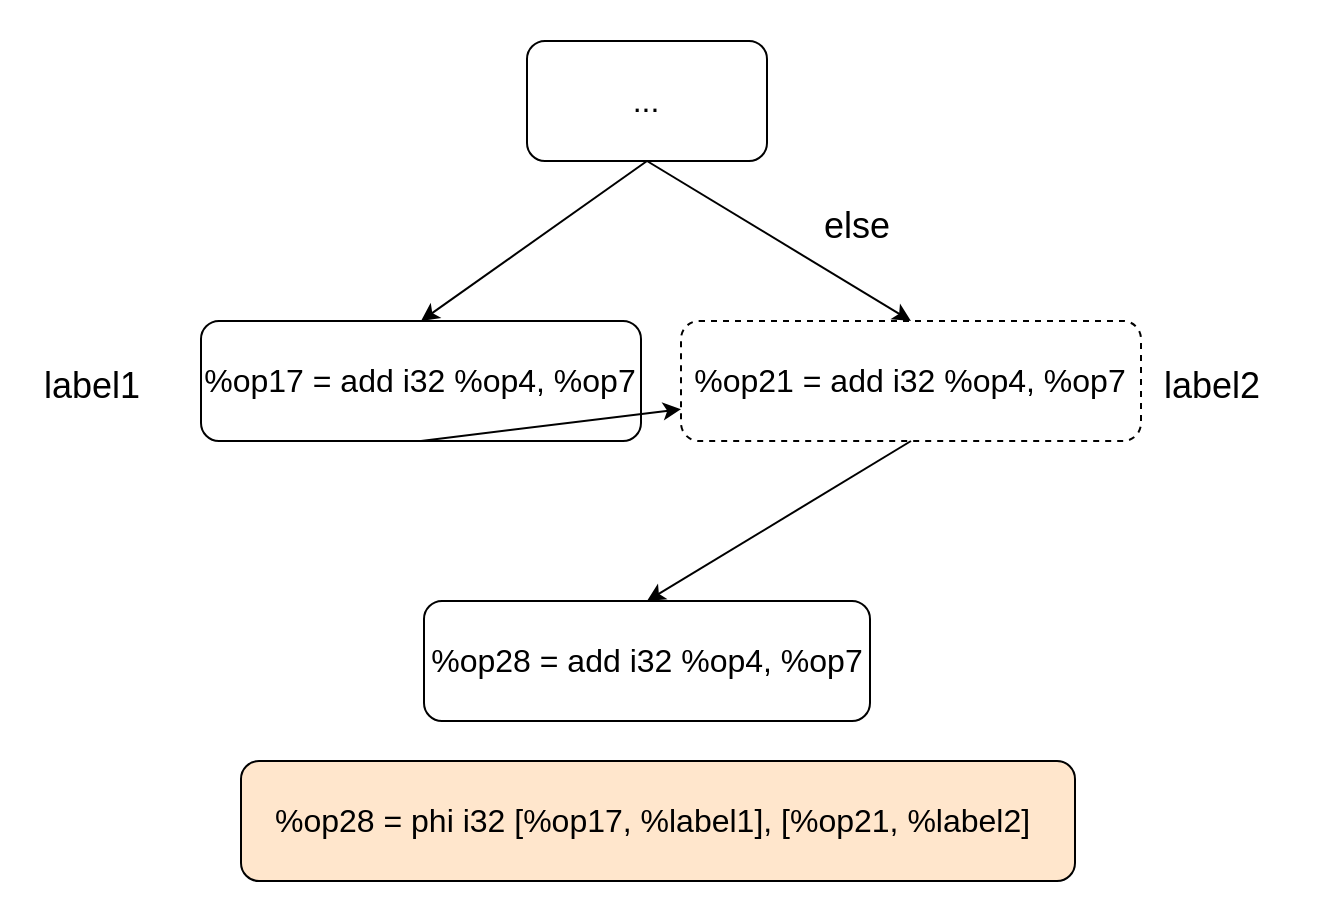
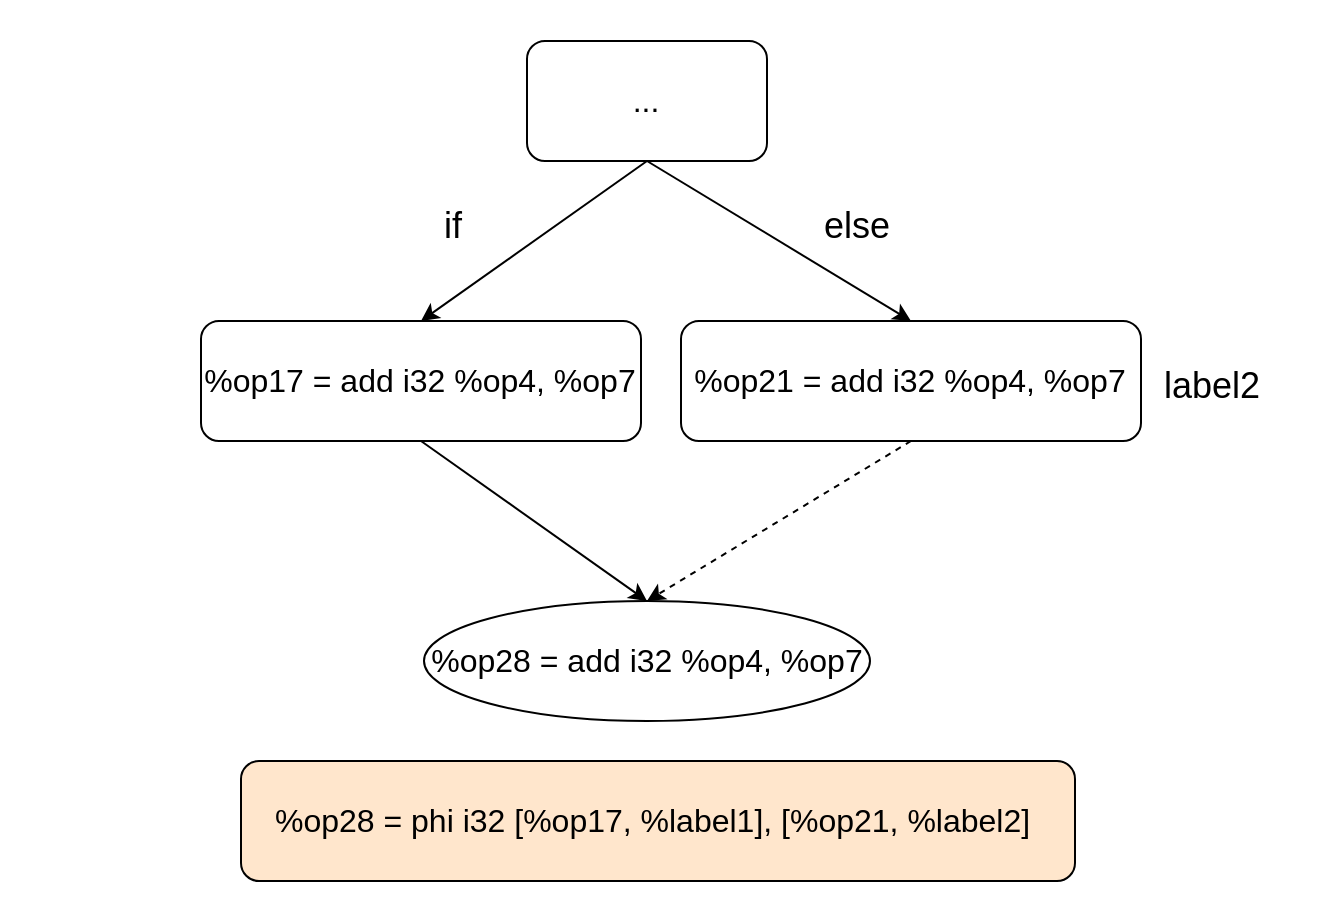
node "if": added
node "label1": removed
node "%op21 = add i32 %op4, %op7": style dashed -> solid
edge "%op17 = add i32 %op4, %op7" -> "%op21 = add i32 %op4, %op7": now "%op17 = add i32 %op4, %op7" -> "%op28 = add i32 %op4, %op7"
edge "%op21 = add i32 %op4, %op7" -> "%op28 = add i32 %op4, %op7": style solid -> dashed
node "%op28 = add i32 %op4, %op7": shape rounded rectangle -> ellipse
